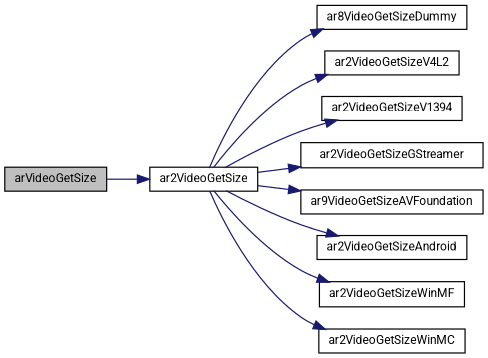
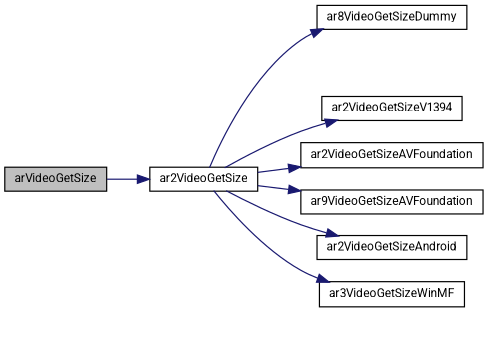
node "ar2VideoGetSizeV4L2": removed
node "ar2VideoGetSizeGStreamer": label "ar2VideoGetSizeGStreamer" -> "ar2VideoGetSizeAVFoundation"
node "ar2VideoGetSizeWinMF": label "ar2VideoGetSizeWinMF" -> "ar3VideoGetSizeWinMF"
node "ar2VideoGetSizeWinMC": removed
